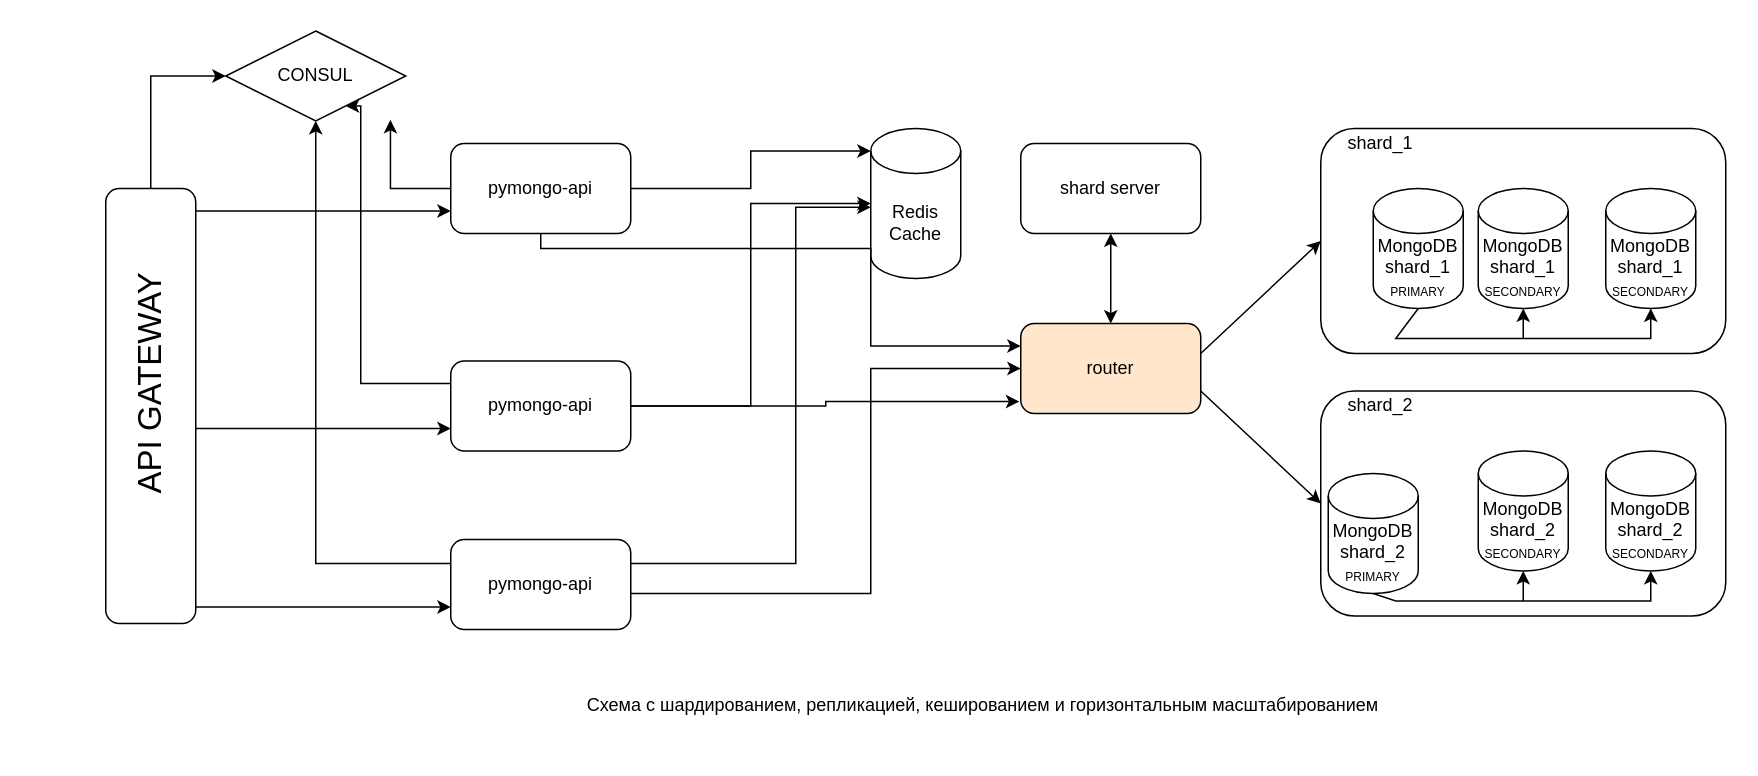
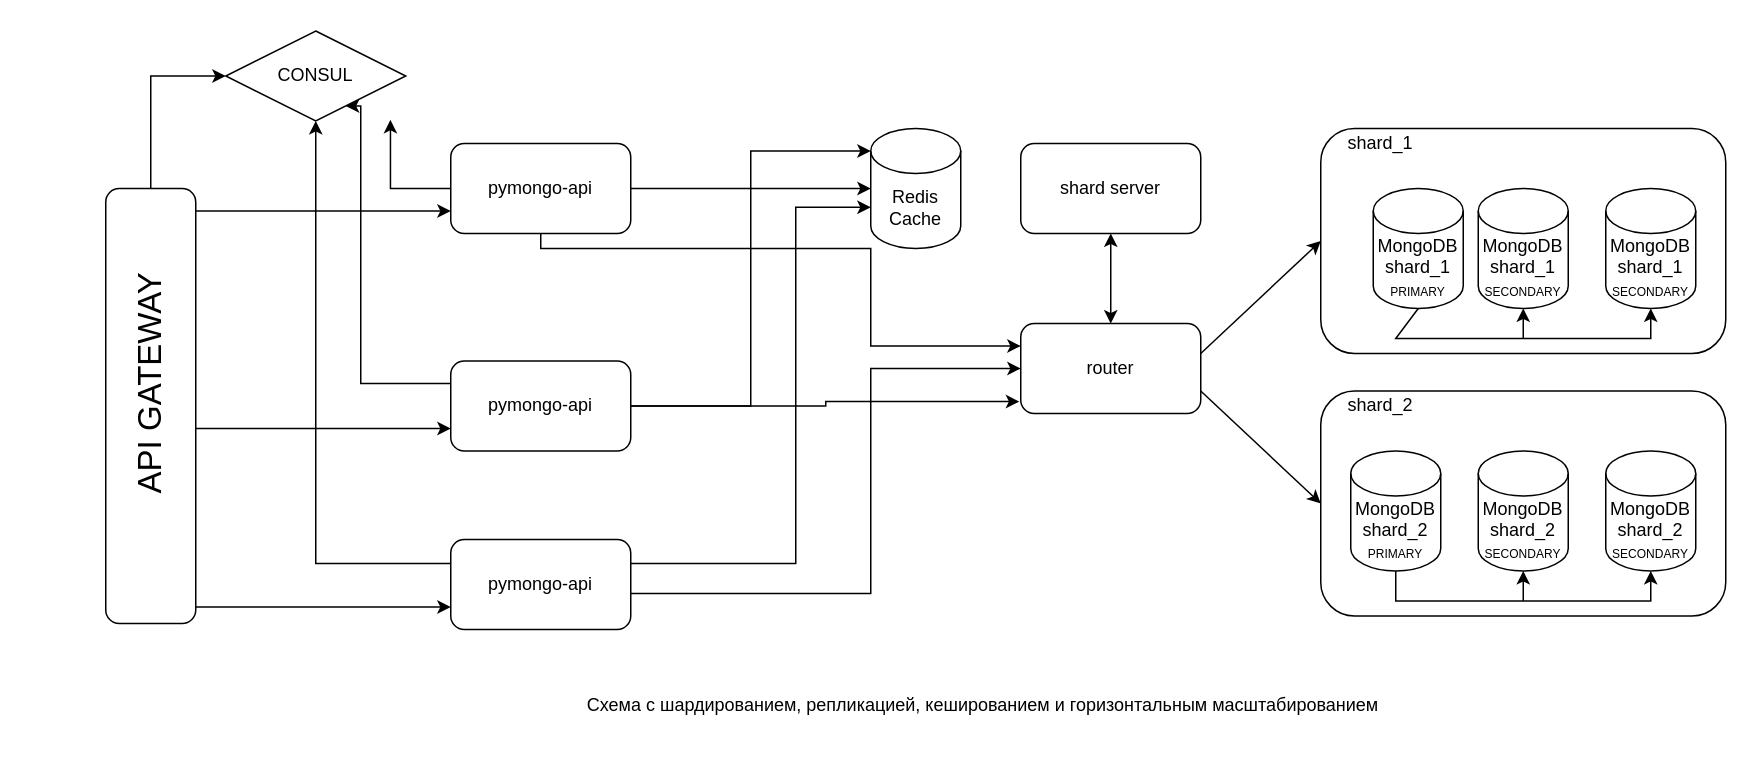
node "Redis Cache": size 90x150 -> 90x120
node "router": fillcolor #ffe6cc -> #ffffff
node "MongoDB shard_2 PRIMARY": moved (1373, 533) -> (1396, 511)
